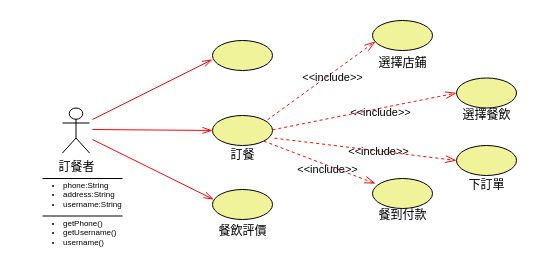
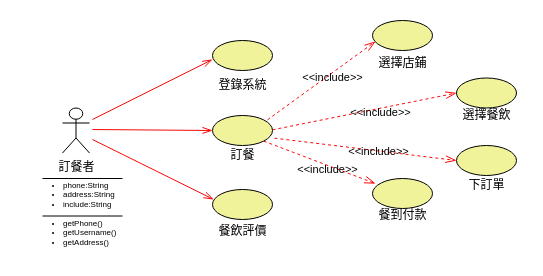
node "登錄系統": added
node "phone:String address:String username:String": label "phone:String address:String username:String" -> "phone:String address:String include:String"
node "getPhone() getUsername() username()": label "getPhone() getUsername() username()" -> "getPhone() getUsername() getAddress()"
